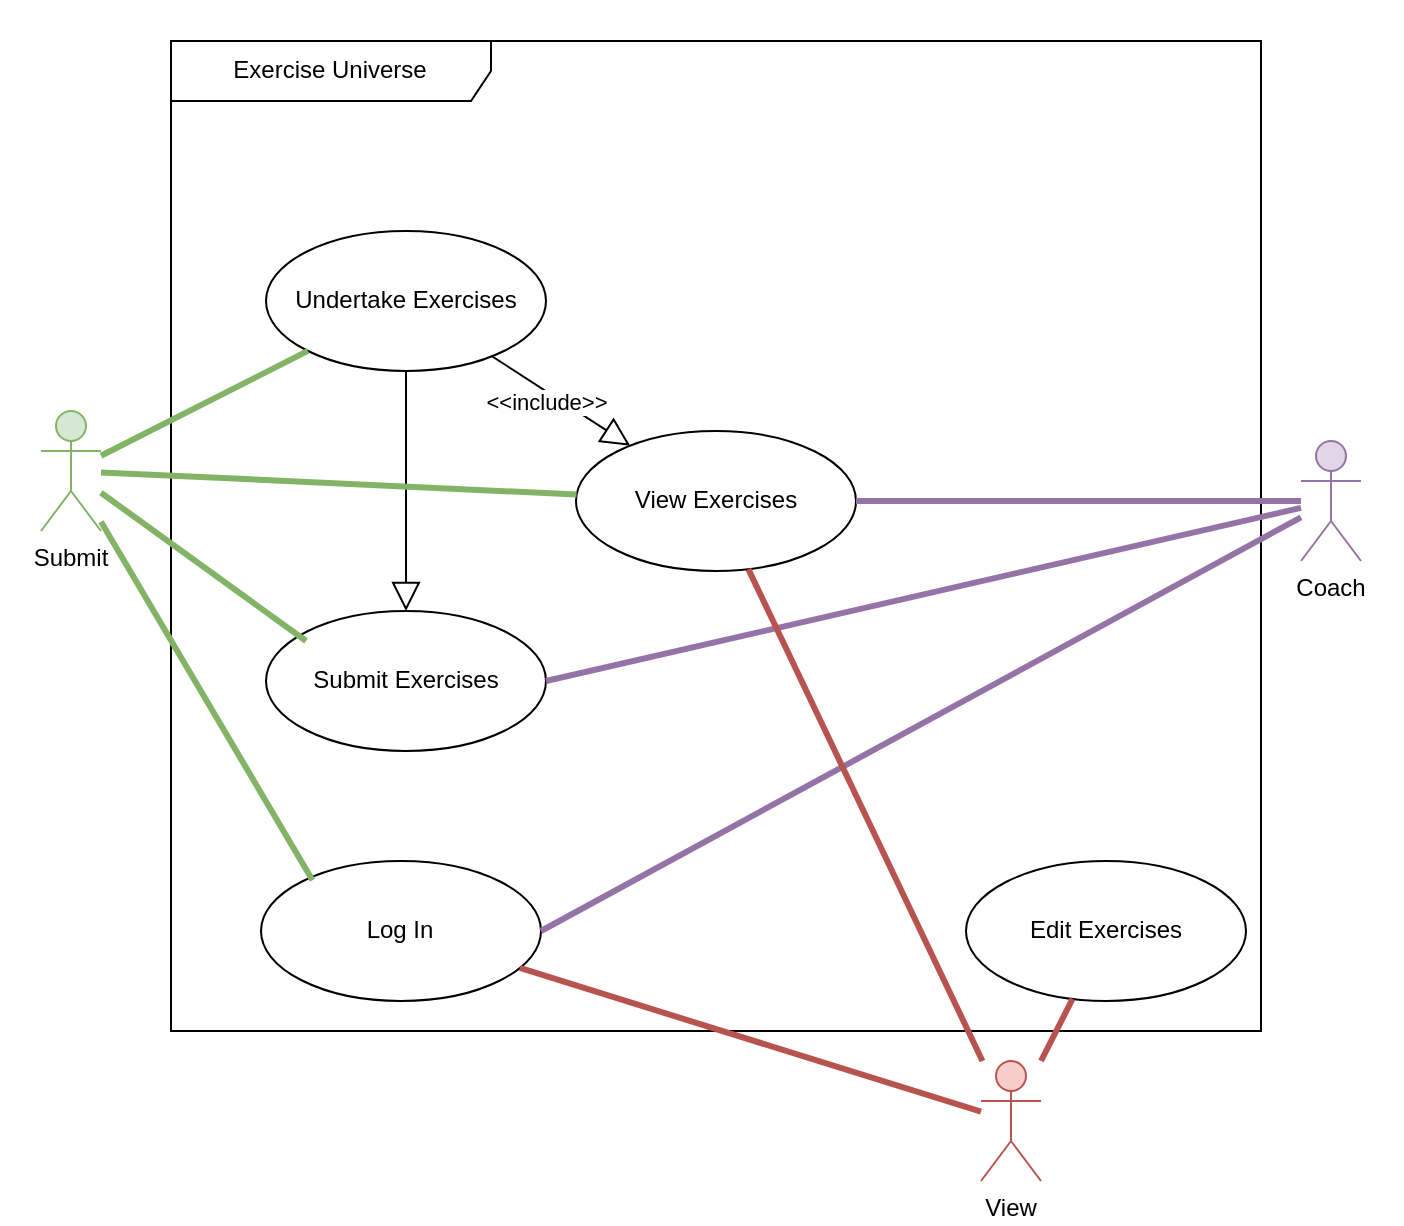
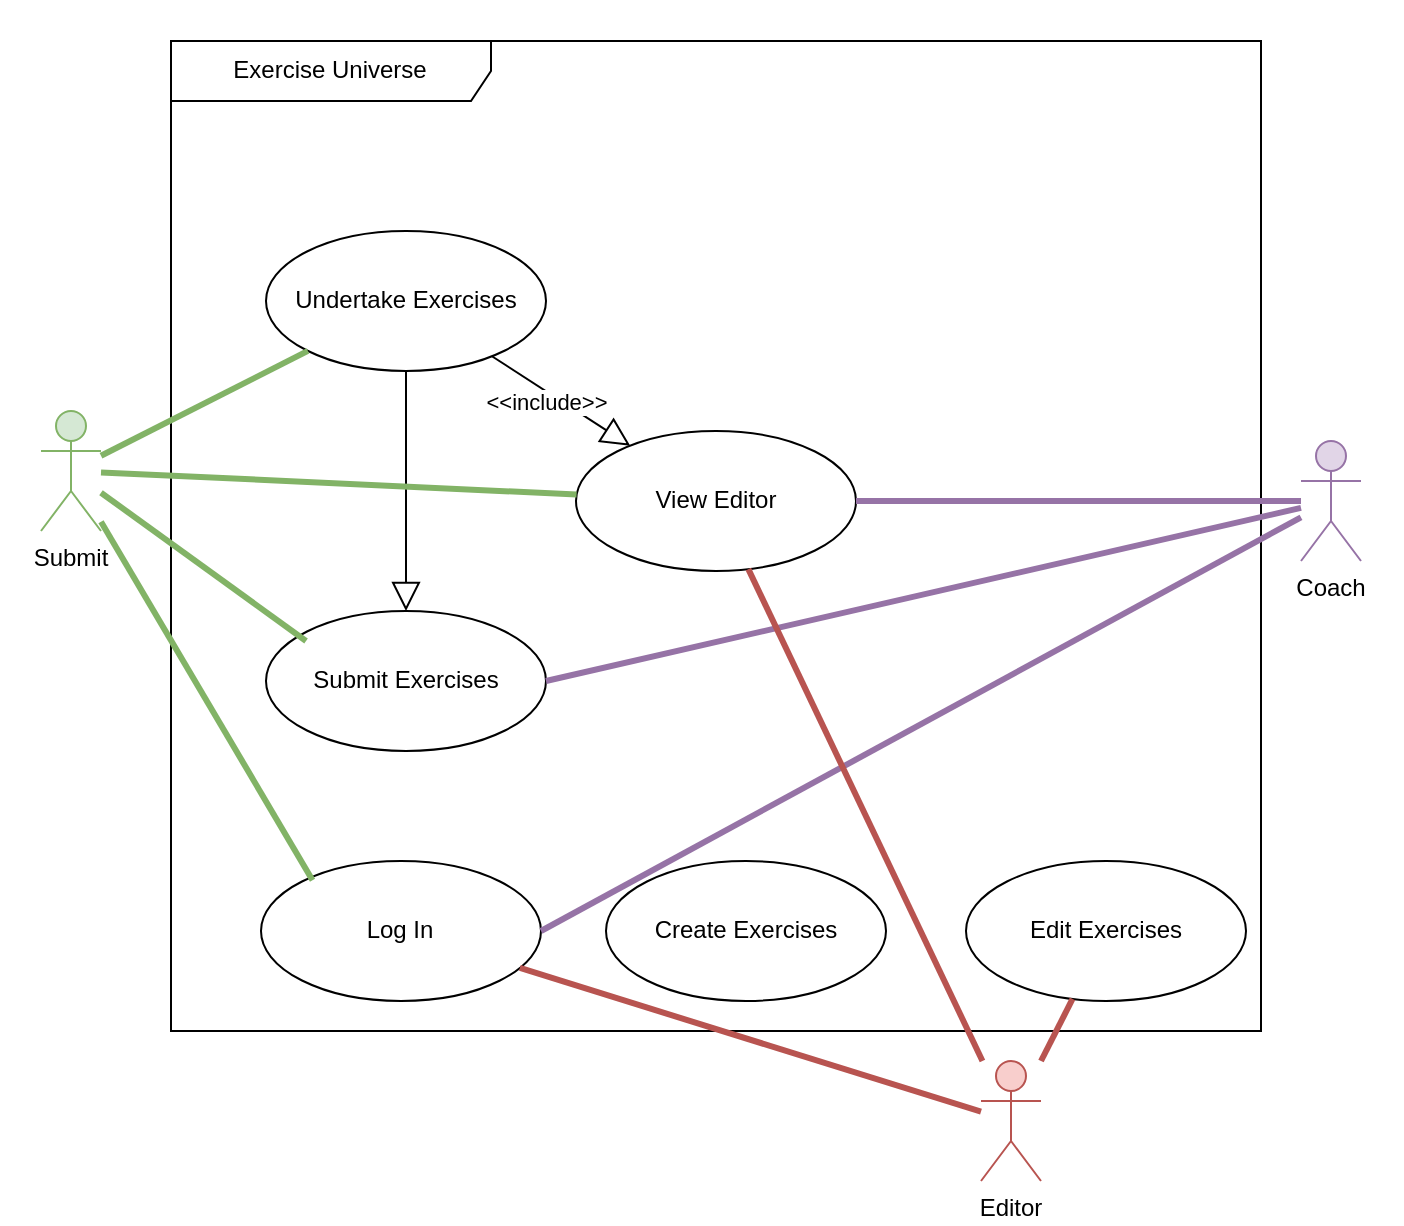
node "View Exercises": label "View Exercises" -> "View Editor"
node "Create Exercises": added
node "View": label "View" -> "Editor"
